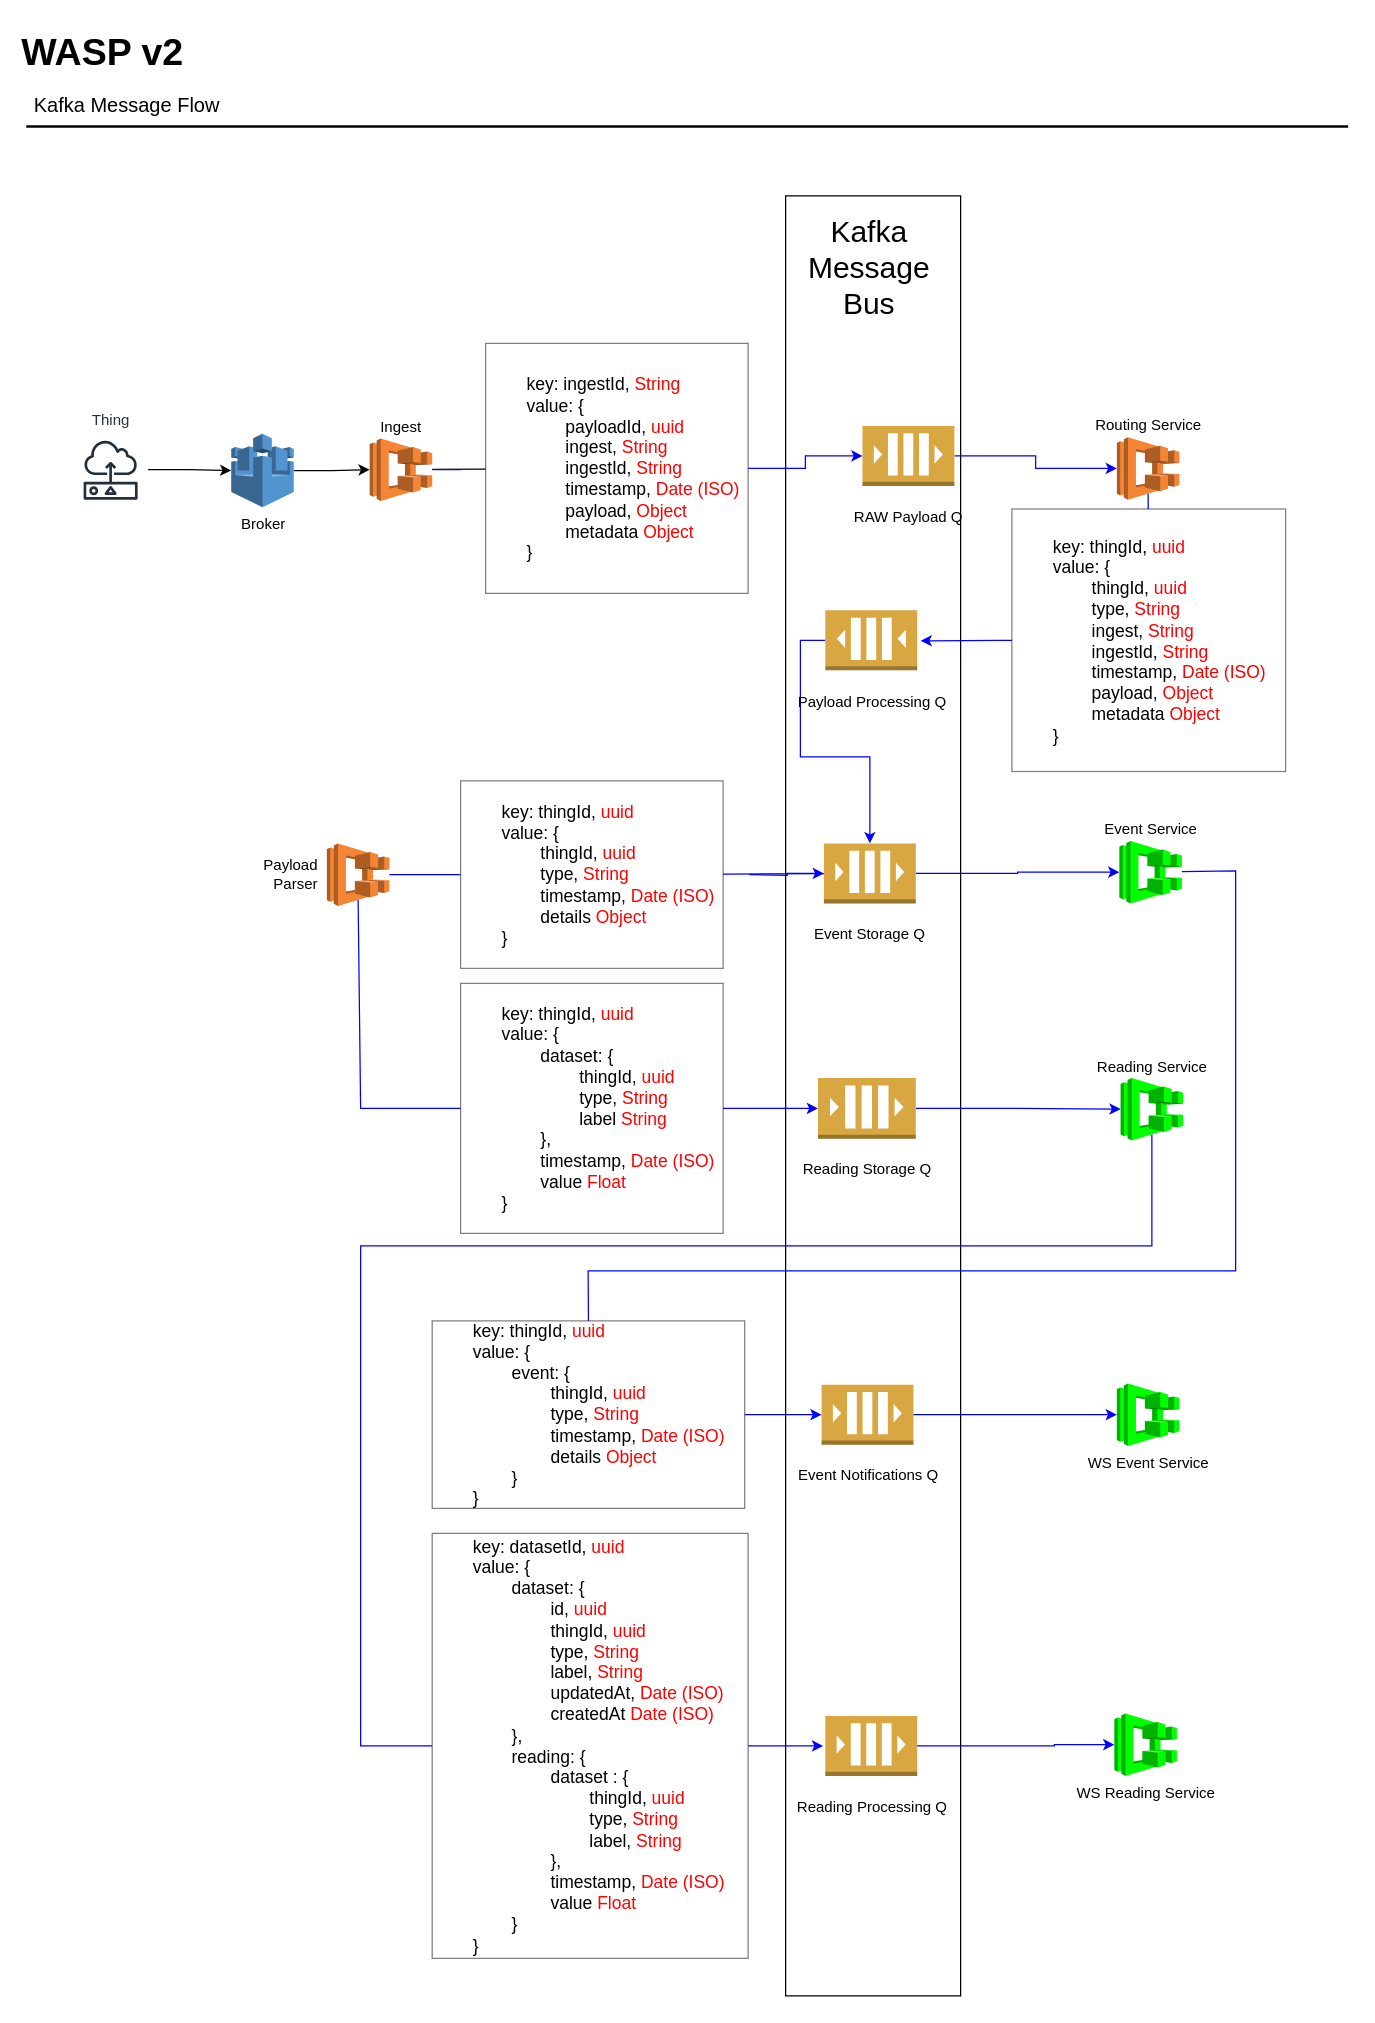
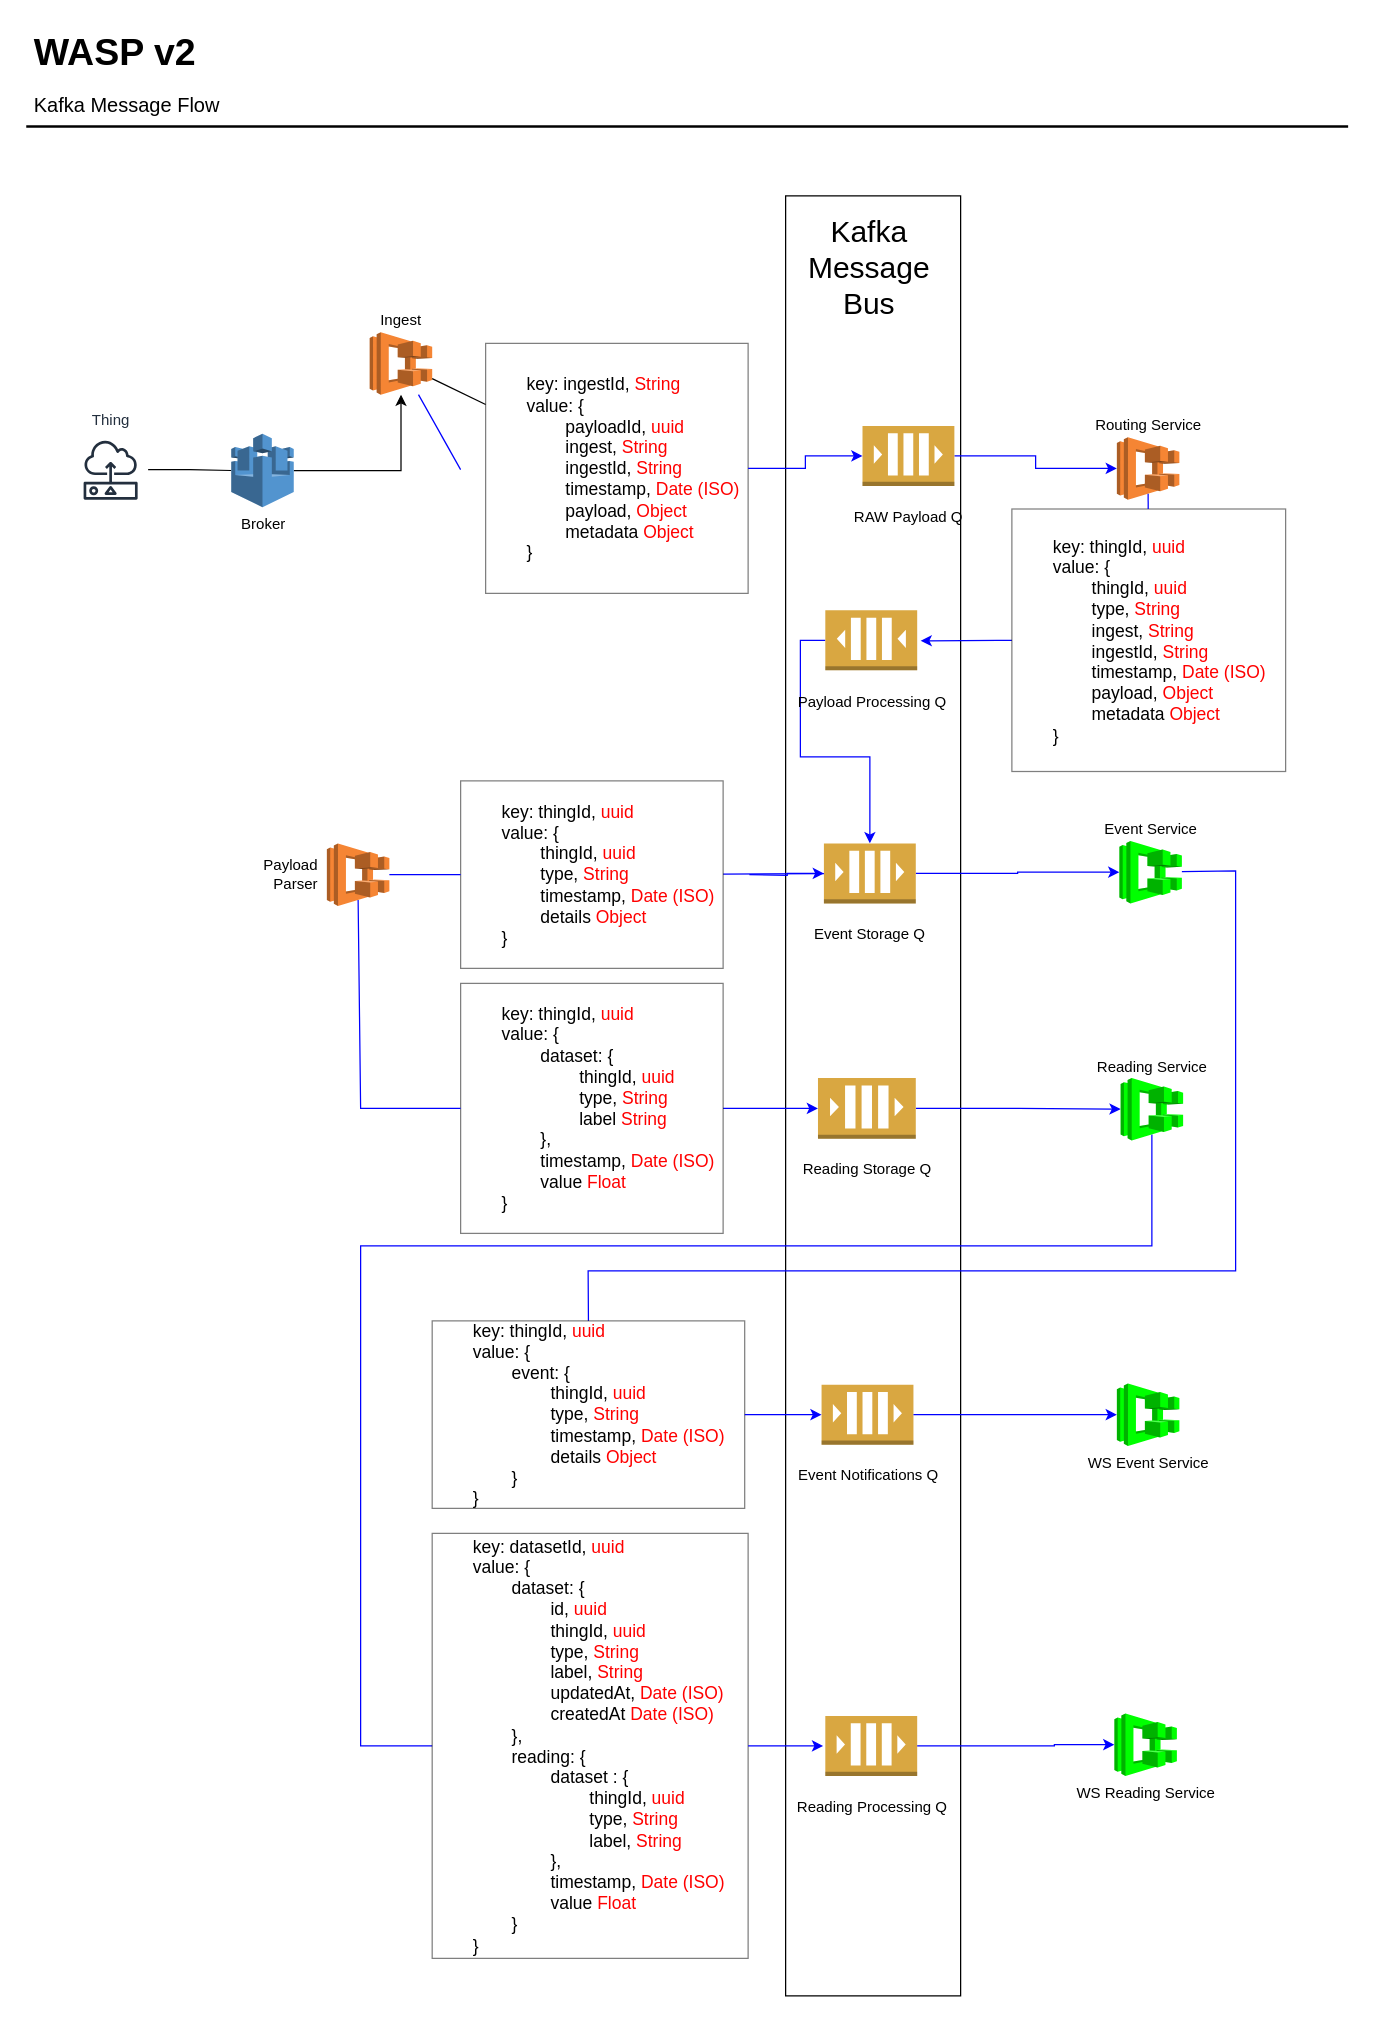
node "WASP v2": moved (113, 51) -> (125, 51)
node "Ingest": moved (401, 469) -> (401, 363)
edge "Thing" -> "Broker": arrowhead classic -> none
